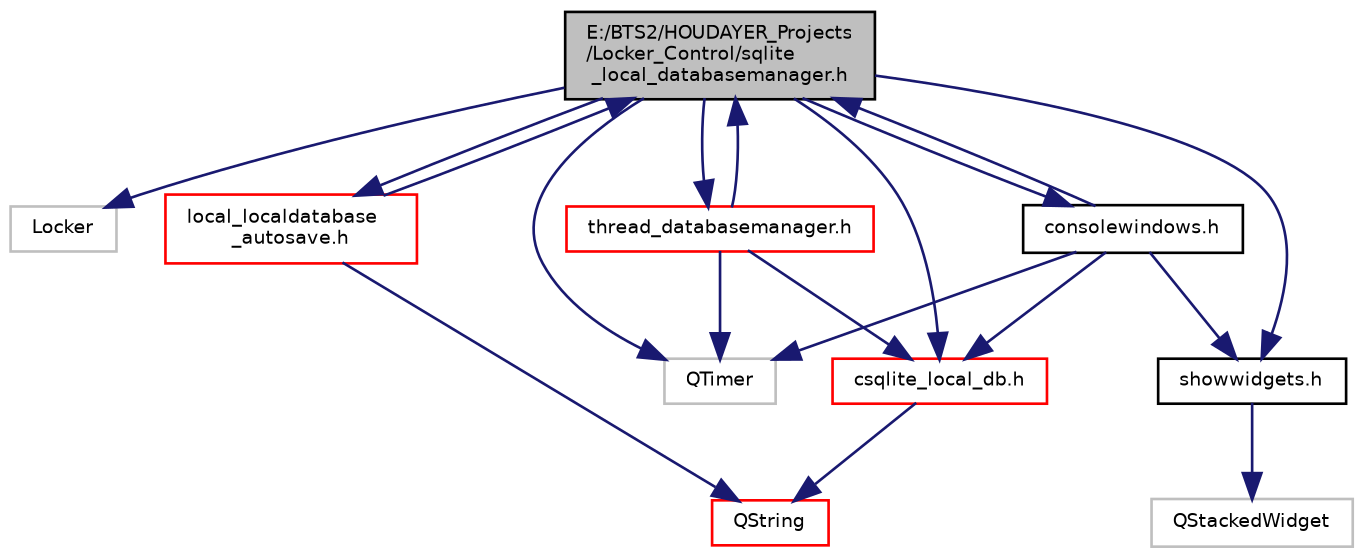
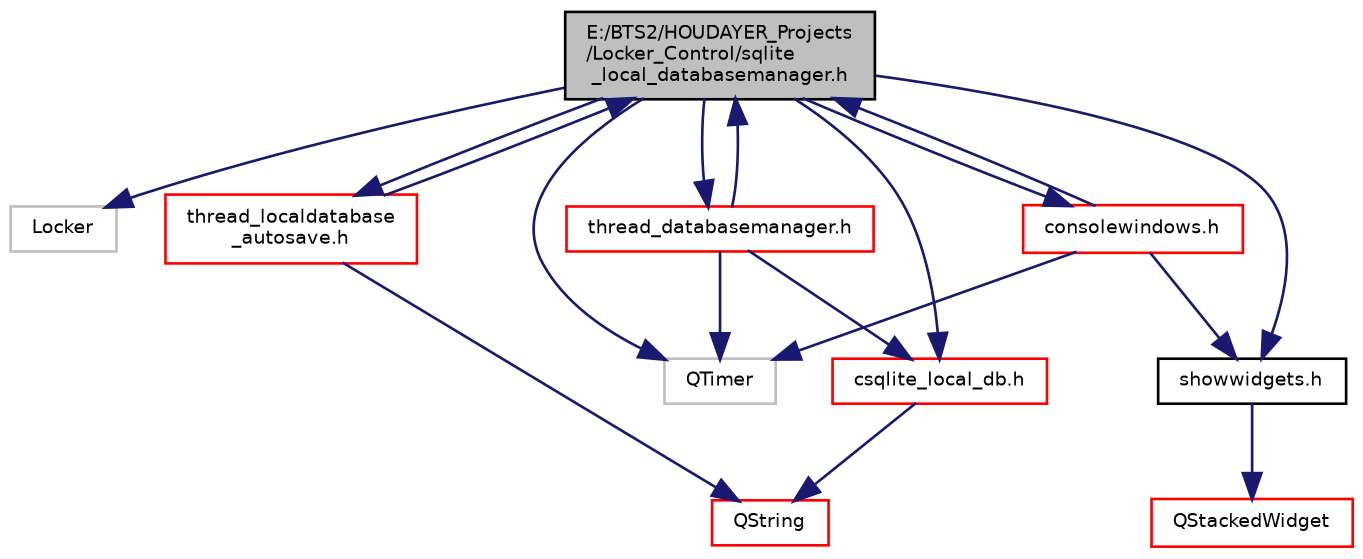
node "local_localdatabase _autosave.h": label "local_localdatabase _autosave.h" -> "thread_localdatabase _autosave.h"
node "consolewindows.h": color black -> red
edge "consolewindows.h" -> "csqlite_local_db.h": removed
node "QStackedWidget": color grey75 -> red
